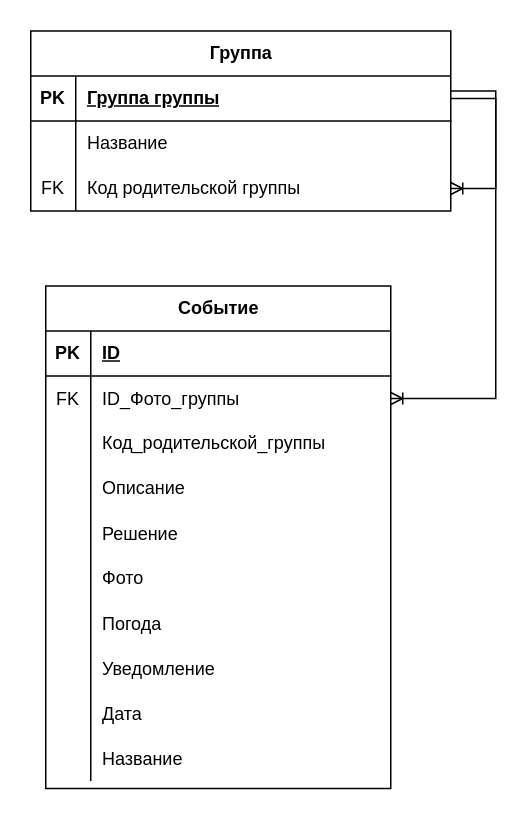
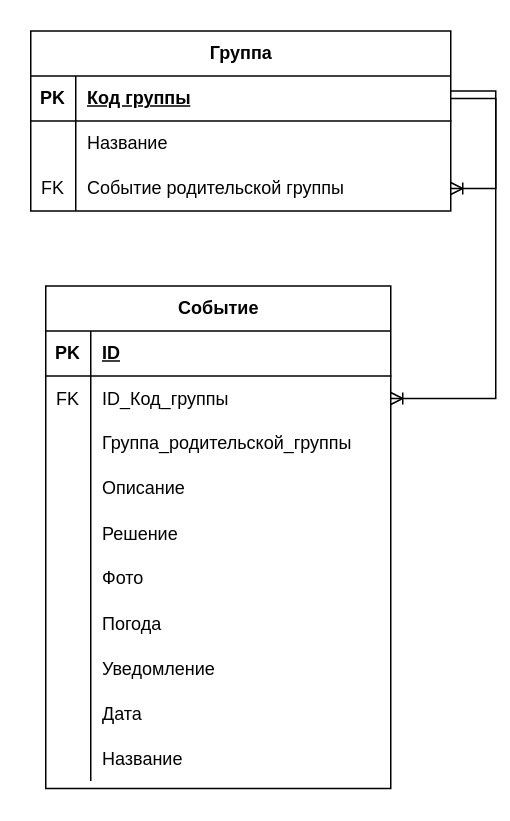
node "Группа группы": label "Группа группы" -> "Код группы"
node "Код родительской группы": label "Код родительской группы" -> "Событие родительской группы"
node "ID_Фото_группы": label "ID_Фото_группы" -> "ID_Код_группы"
node "Код_родительской_группы": label "Код_родительской_группы" -> "Группа_родительской_группы"
